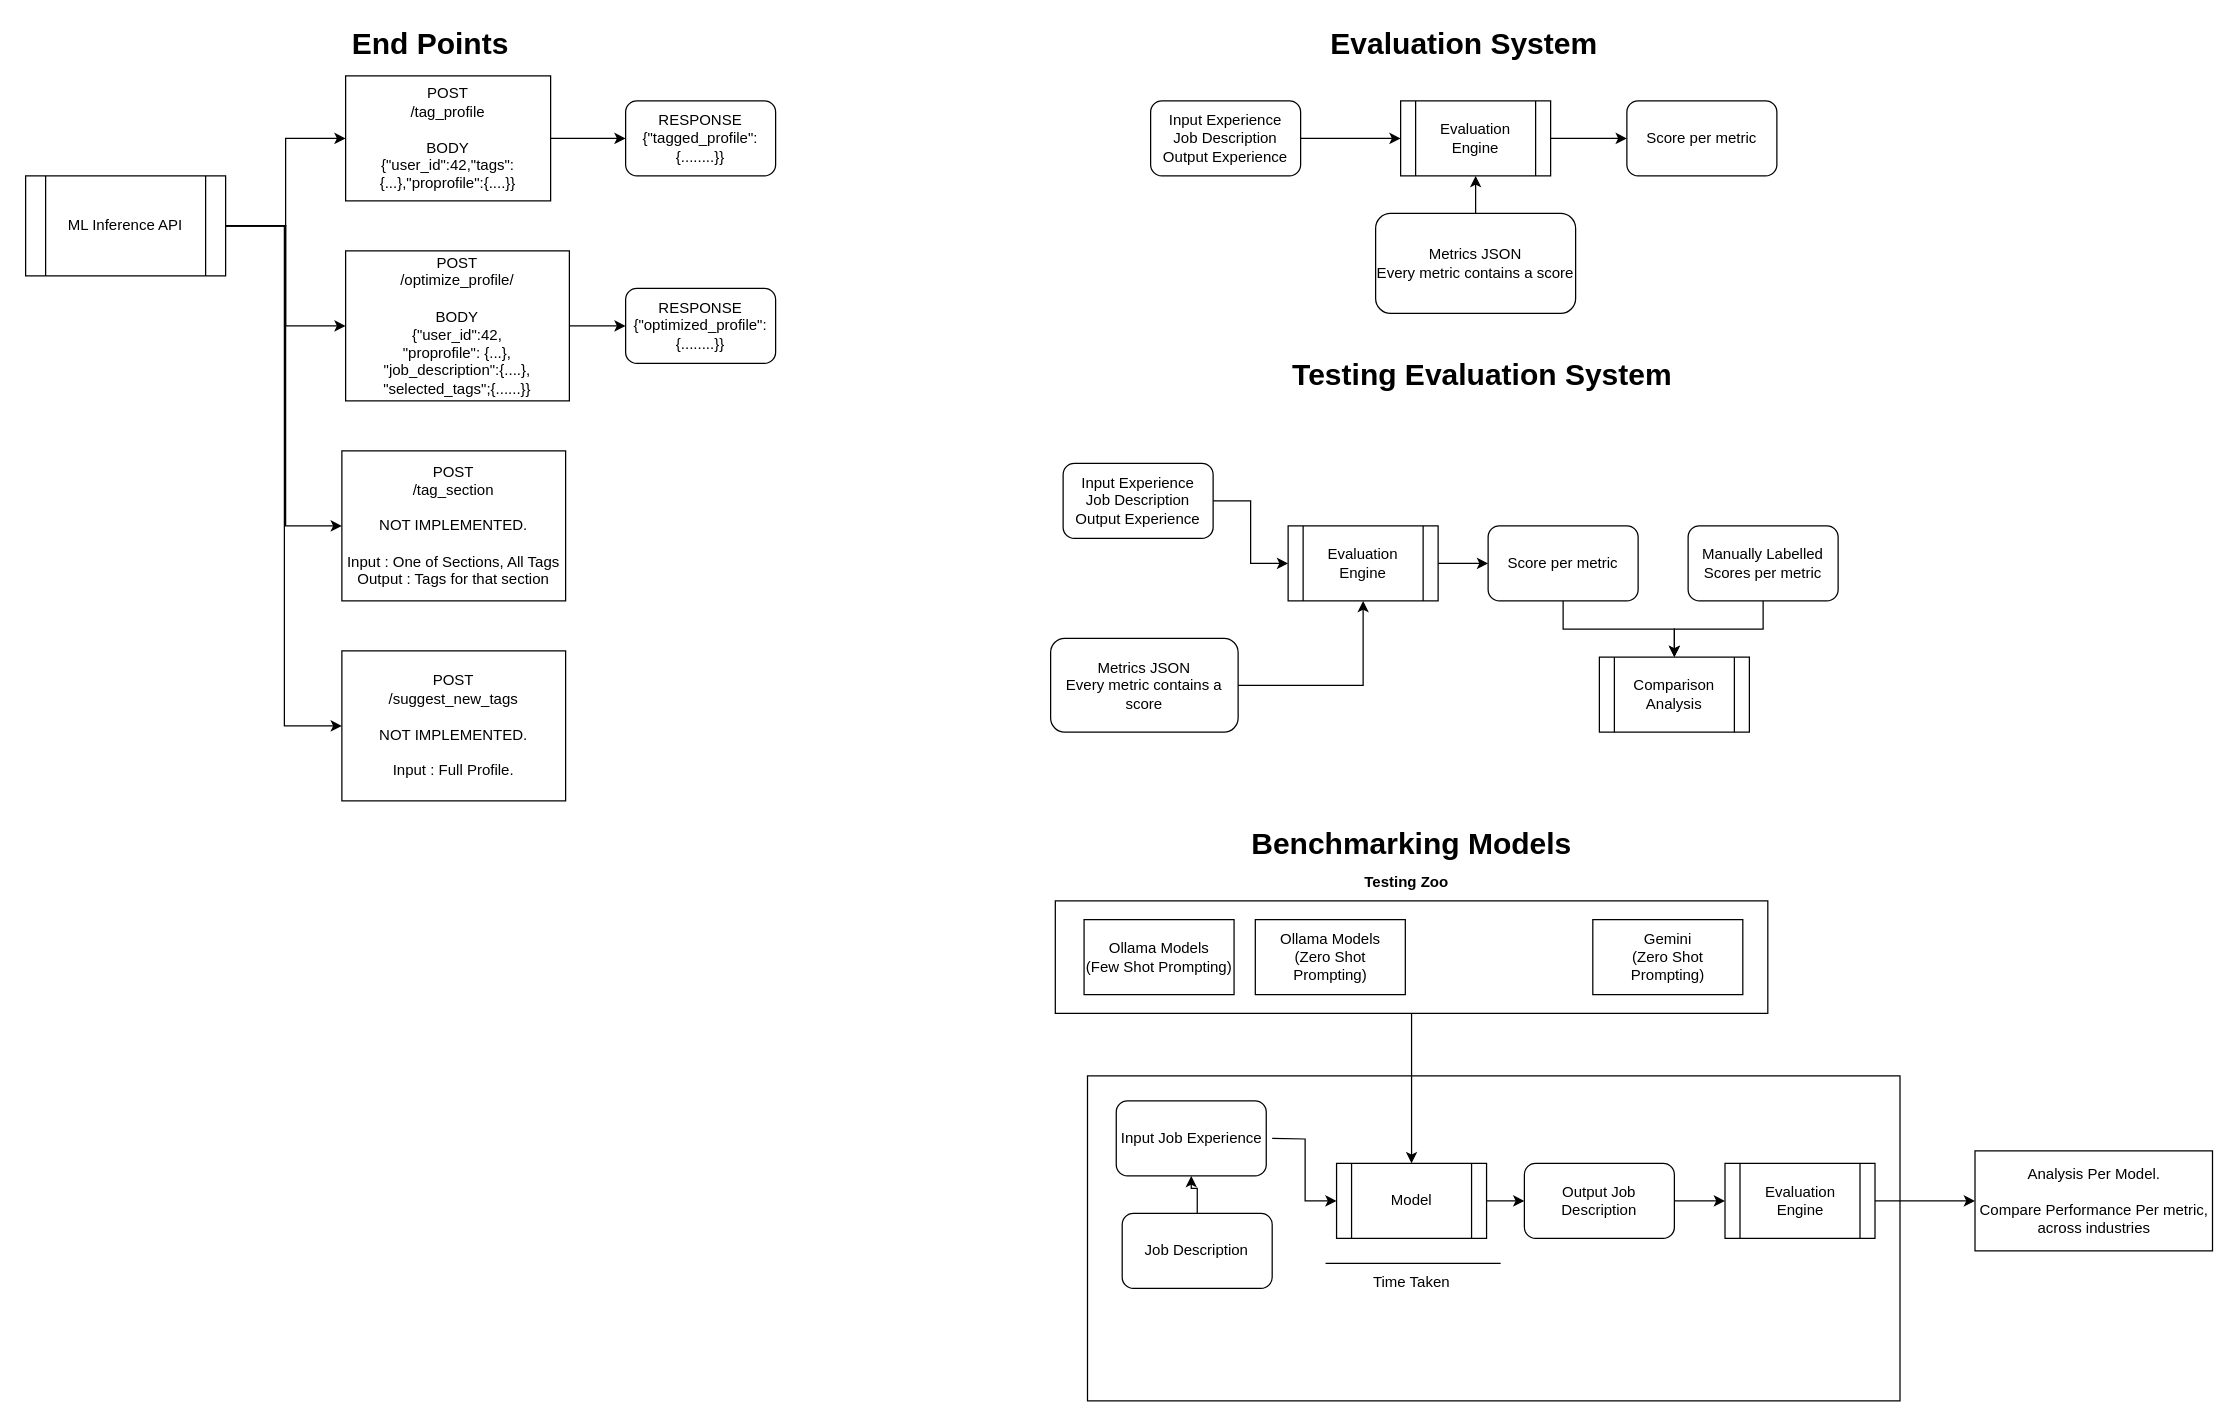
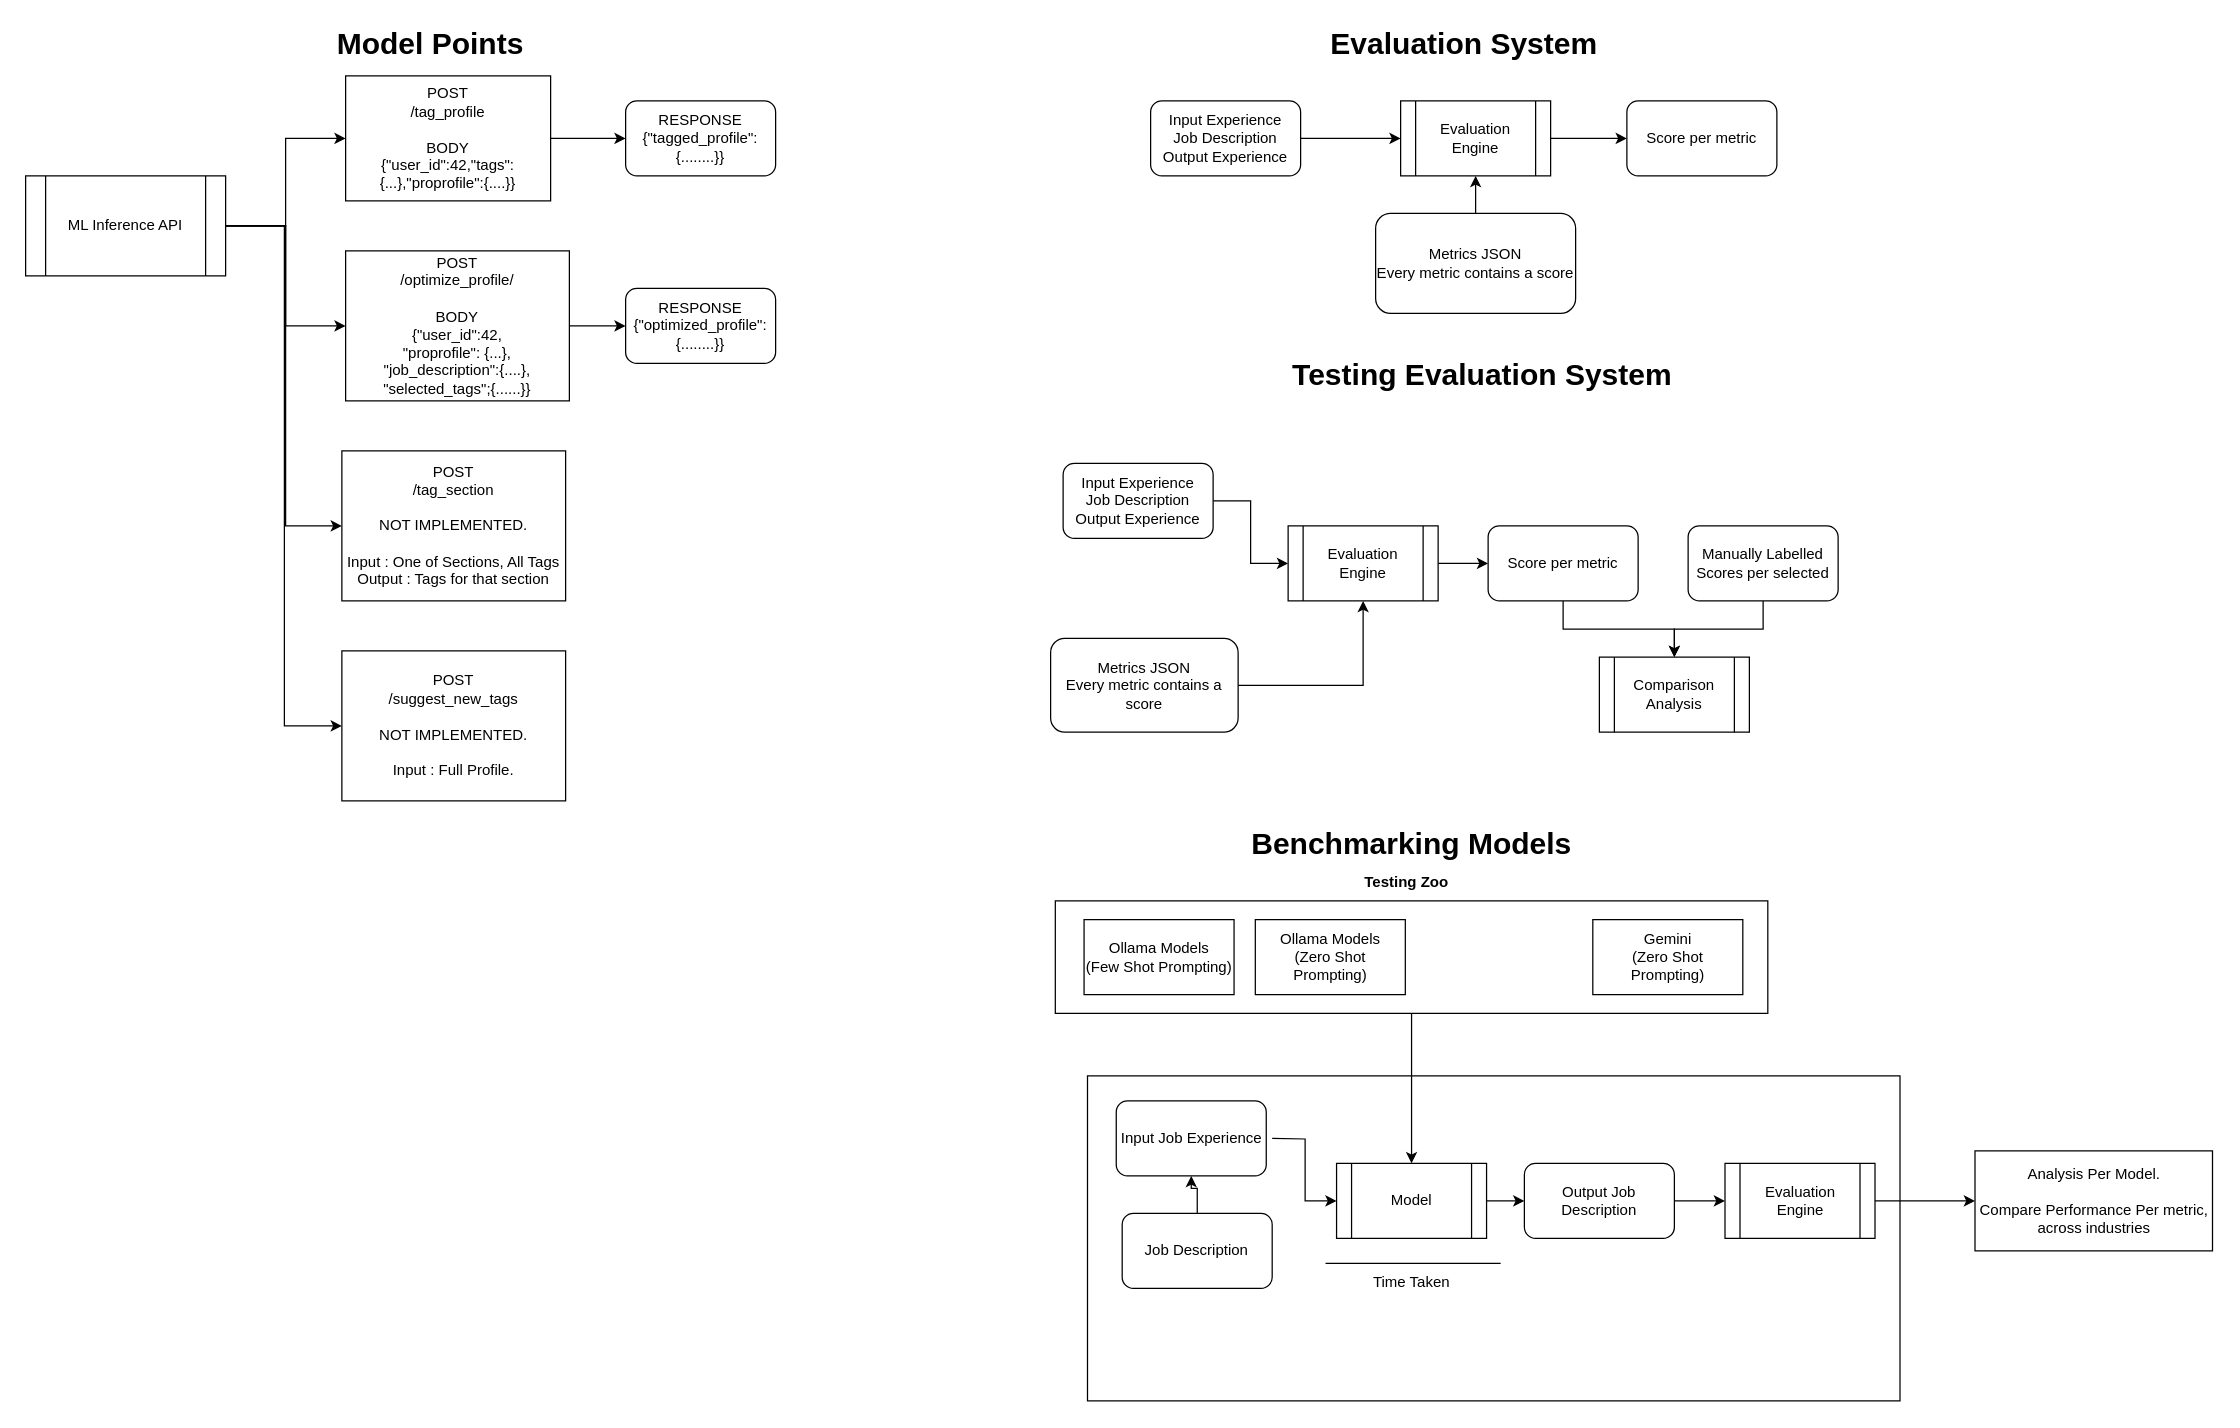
node "End Points": label "End Points" -> "Model Points"
node "Manually Labelled Scores per metric": label "Manually Labelled Scores per metric" -> "Manually Labelled Scores per selected"
